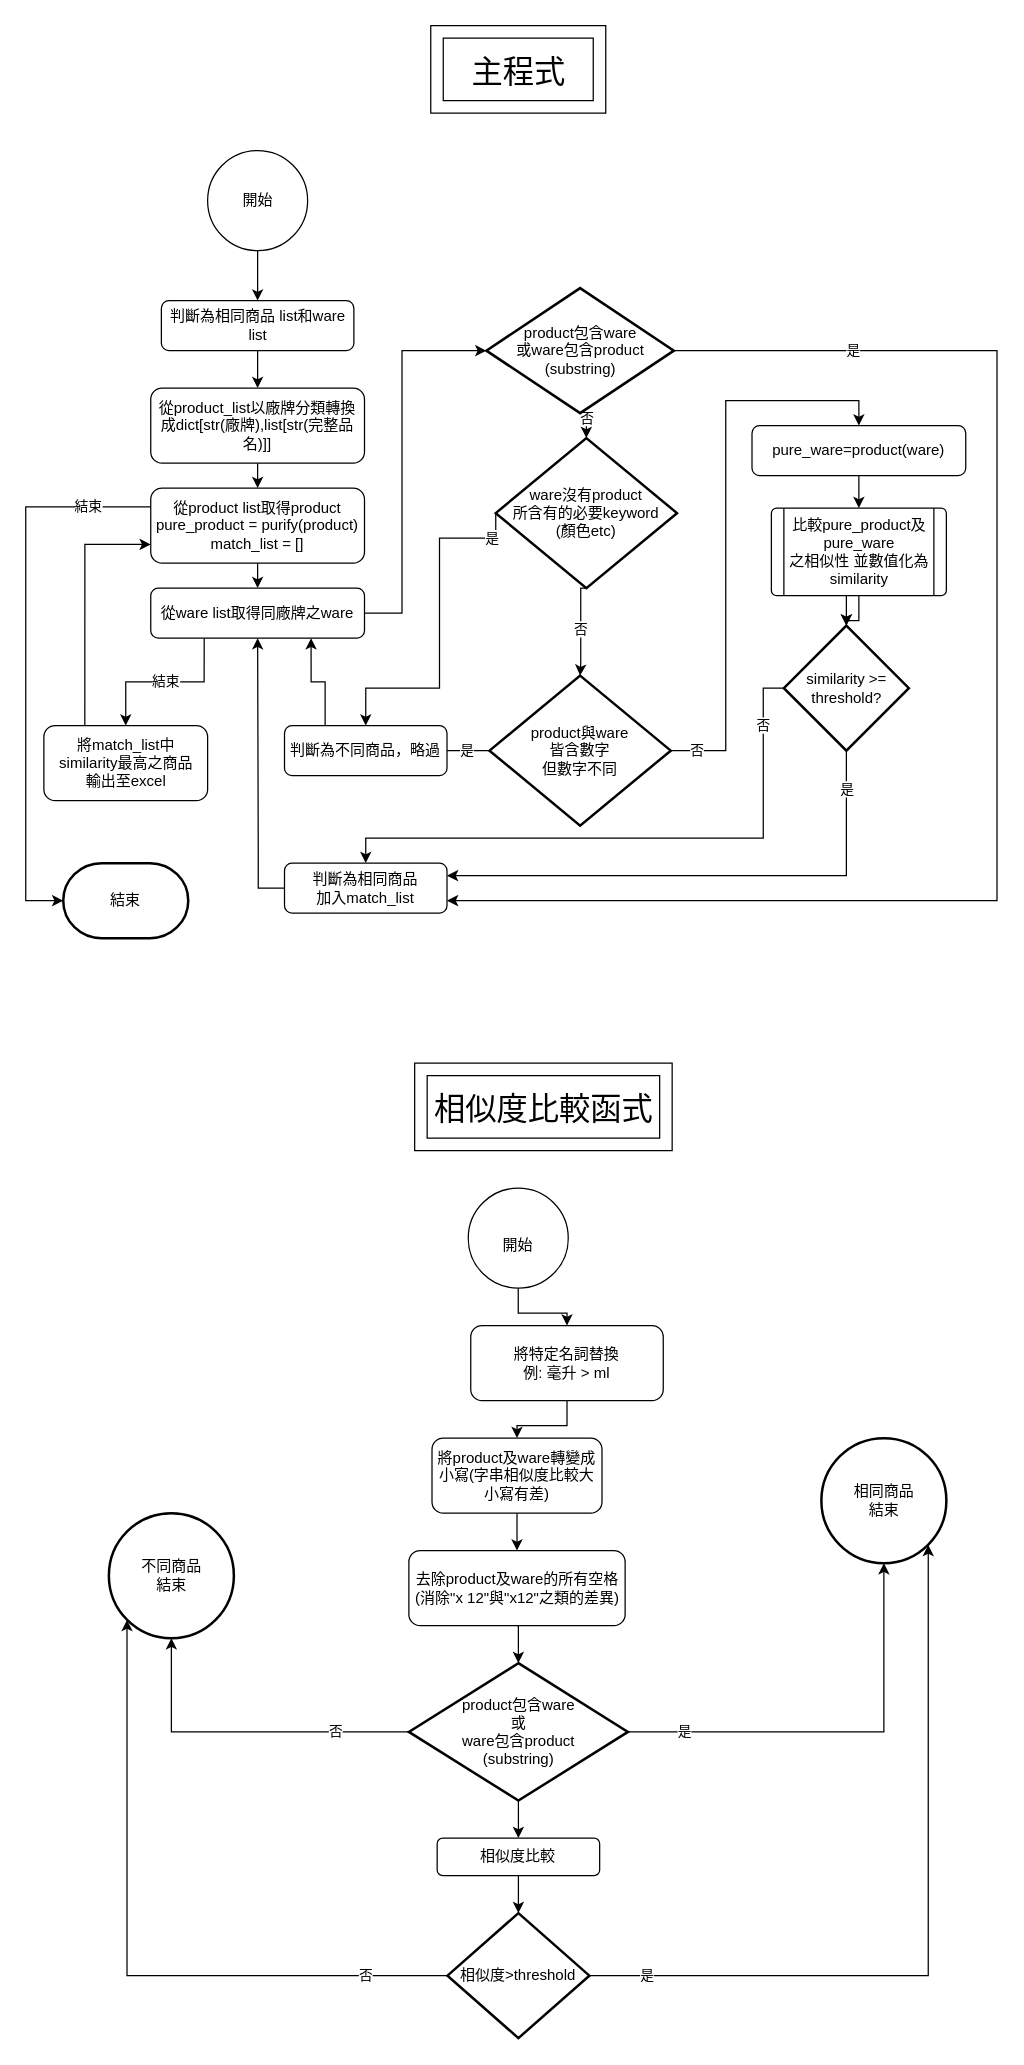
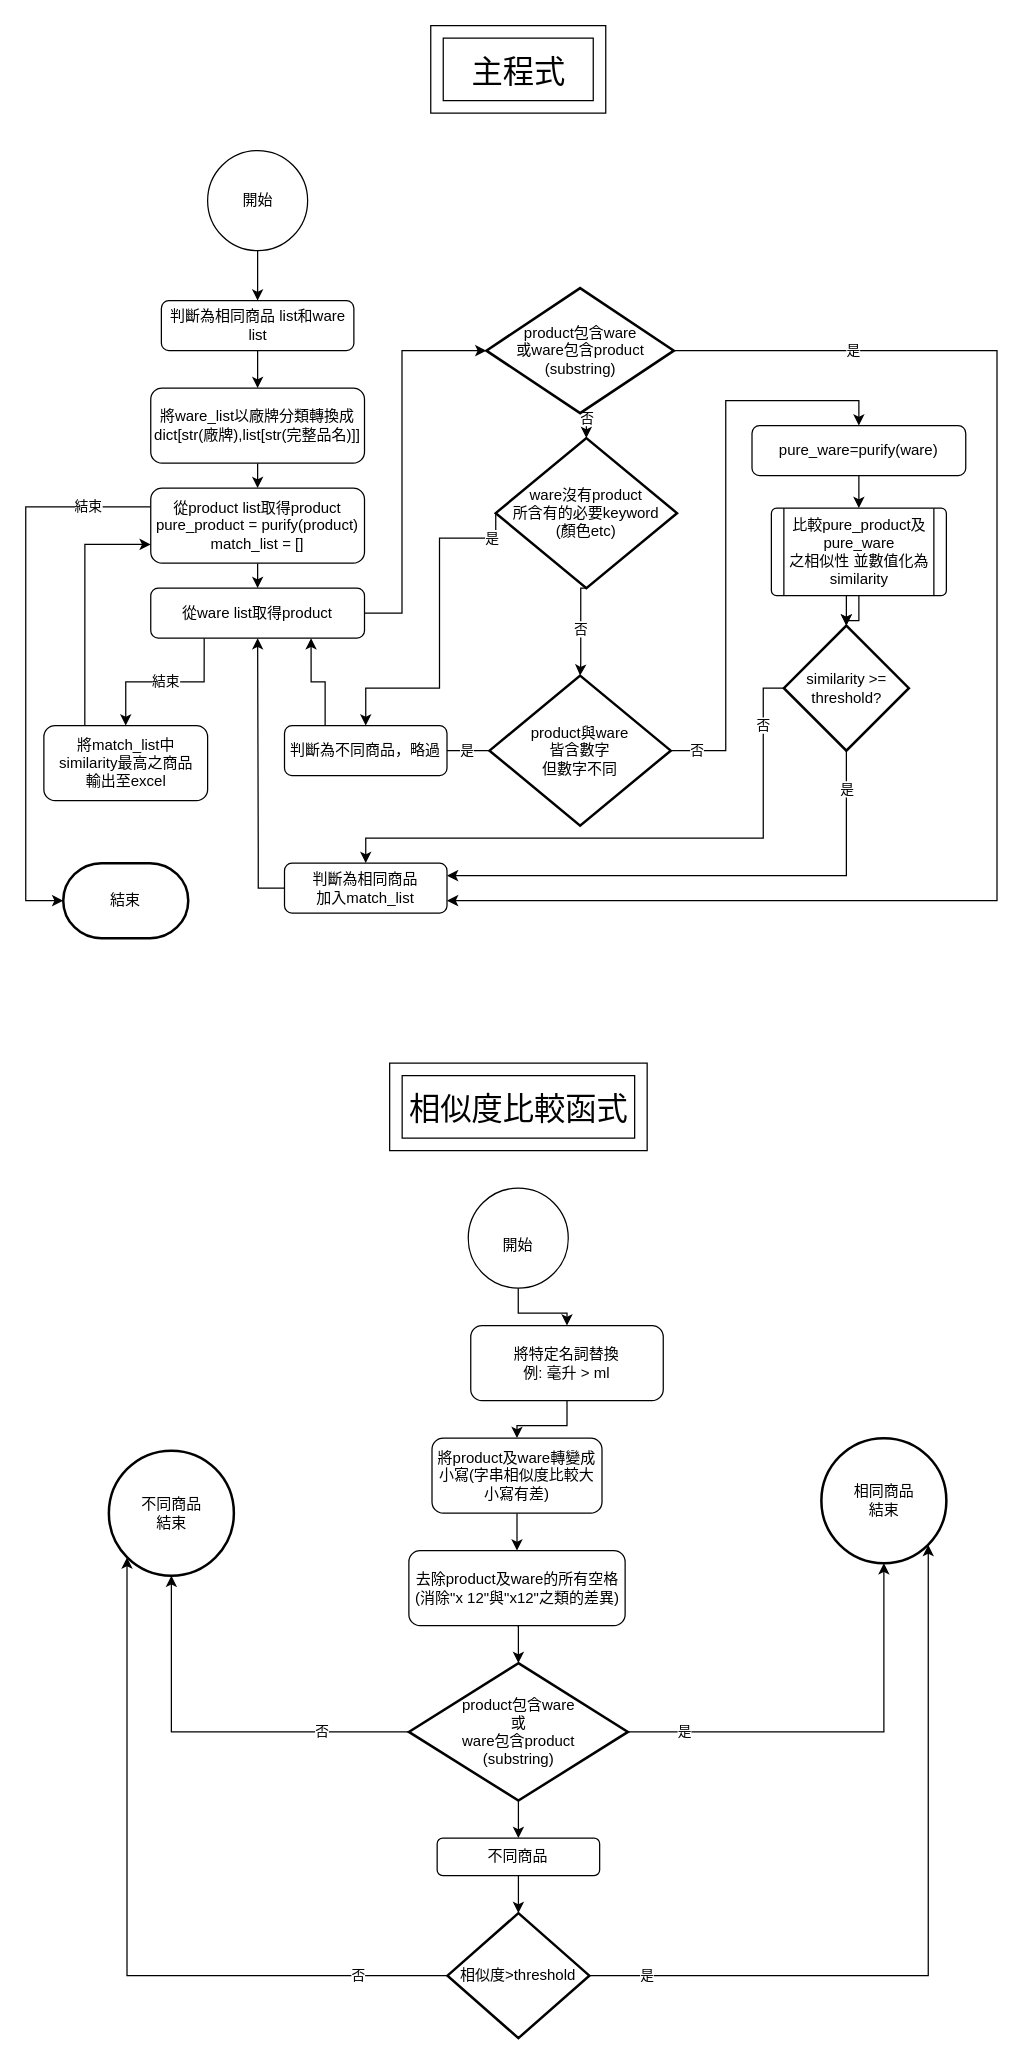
node "從product_list以廠牌分類轉換成dict[str(廠牌),list[str(完整品名)]]": label "從product_list以廠牌分類轉換成dict[str(廠牌),list[str(完整品名)]]" -> "將ware_list以廠牌分類轉換成dict[str(廠牌),list[str(完整品名)]]"
node "pure_ware=product(ware)": label "pure_ware=product(ware)" -> "pure_ware=purify(ware)"
node "從ware list取得同廠牌之ware": label "從ware list取得同廠牌之ware" -> "從ware list取得product"
node "相似度比較函式": moved (543, 1107) -> (518, 1107)
node "不同商品 結束": moved (171, 1576) -> (171, 1513)
node "相似度比較": label "相似度比較" -> "不同商品"
